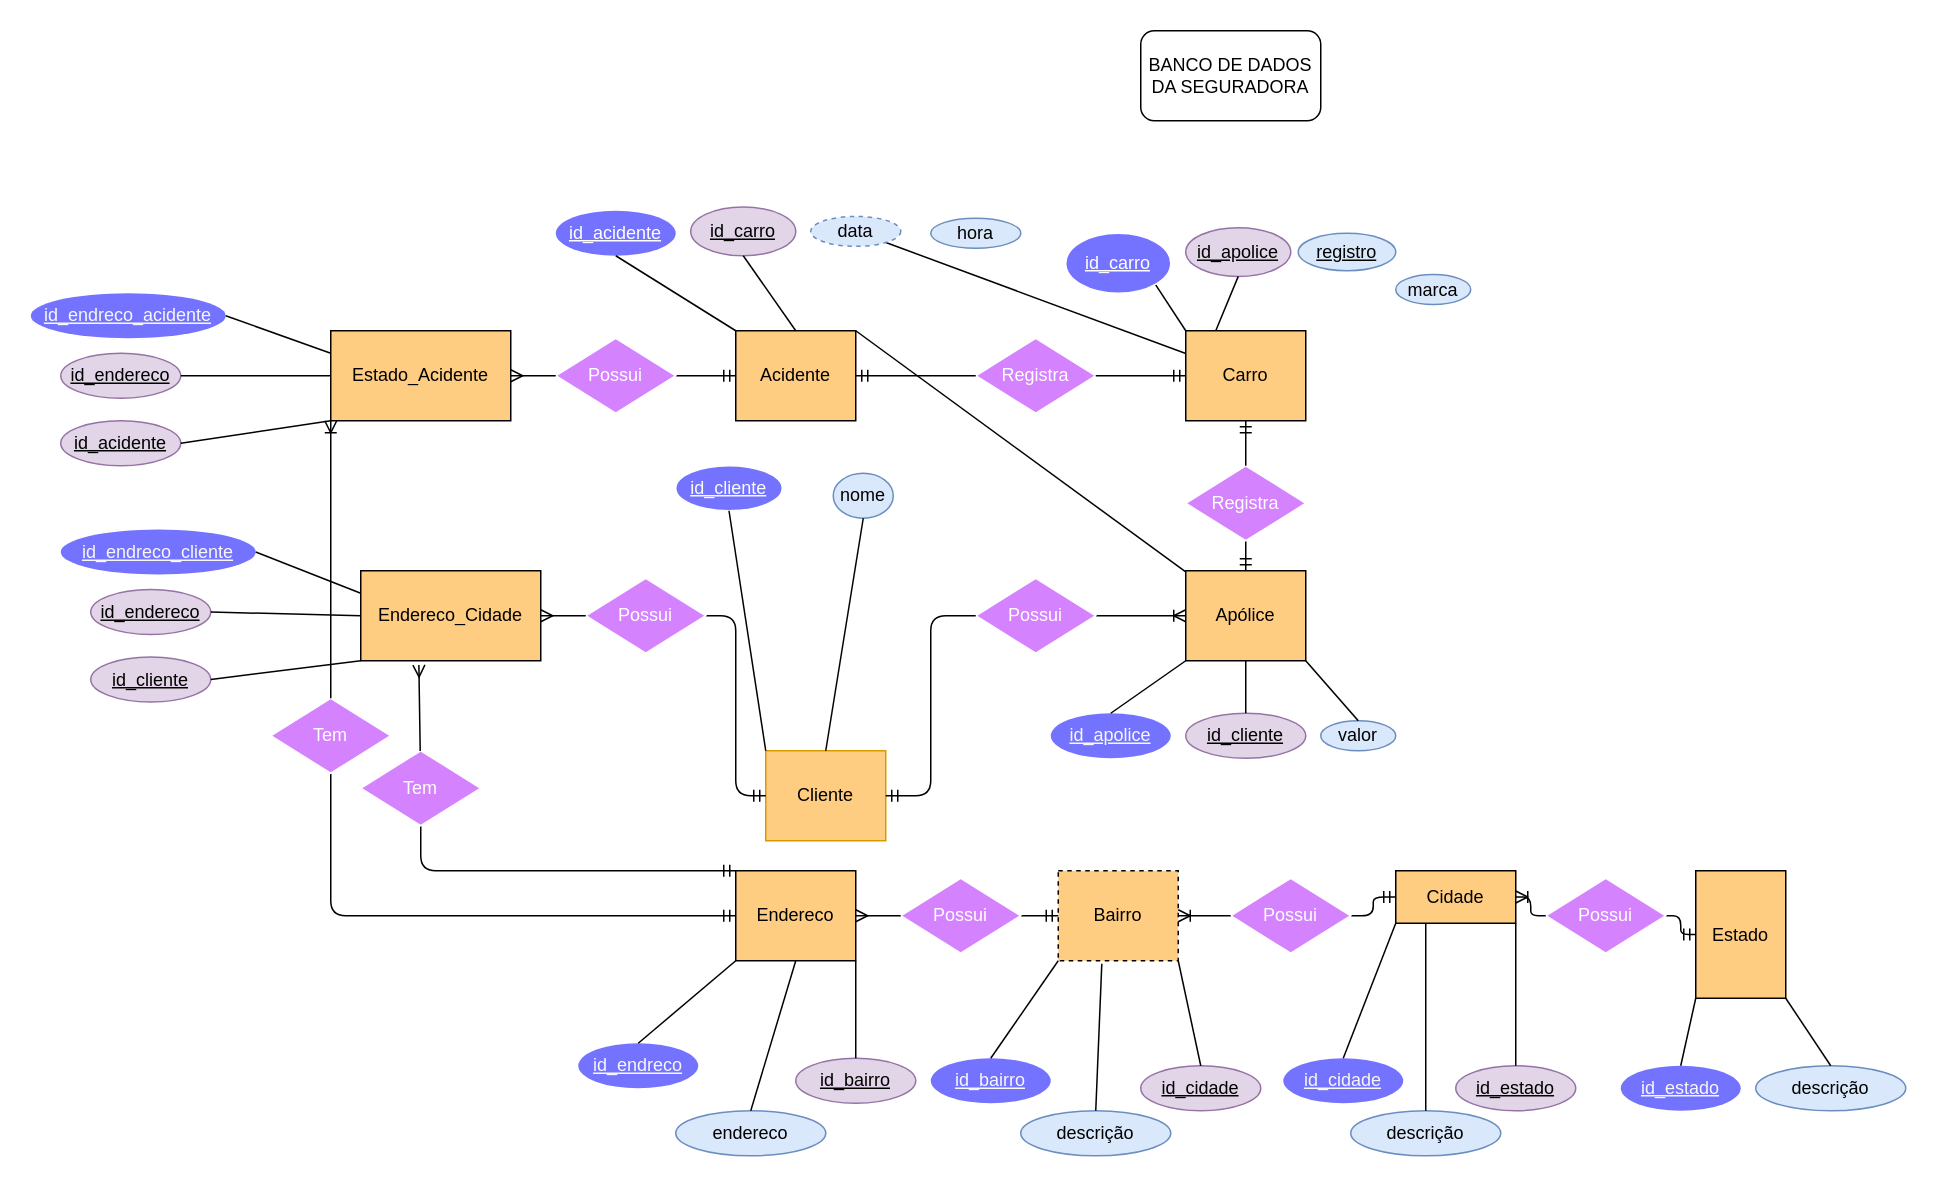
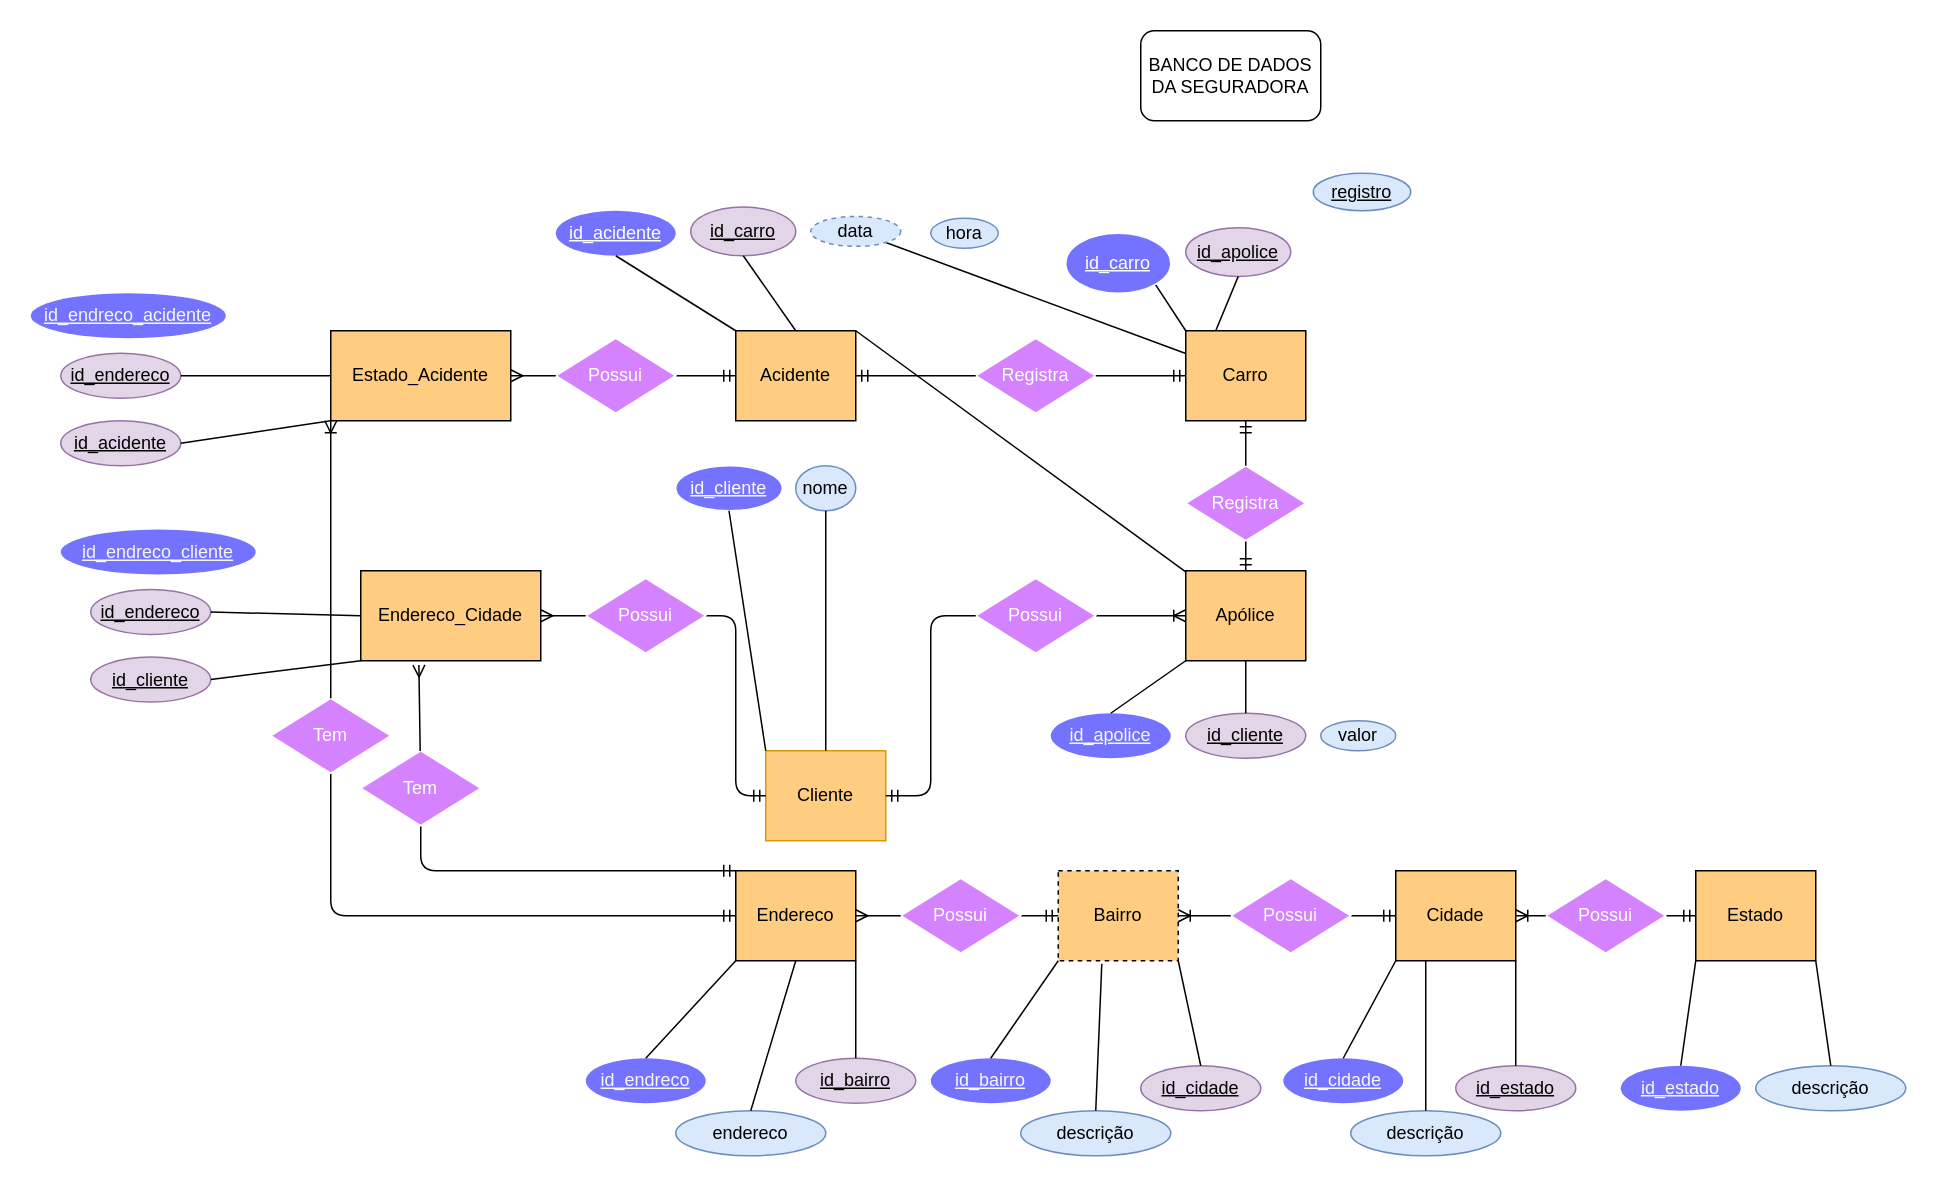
node "hora": size 90x30 -> 68x30
node "registro": moved (1347, 252) -> (1362, 192)
node "marca": removed
edge "id_endreco_acidente" -- "Estado_Acidente": removed
node "nome": moved (863, 496) -> (826, 488)
edge "id_endreco_cliente" -- "Endereco_Cidade": removed
edge "Apólice" -- "valor": removed
node "Cidade": size 120x53 -> 120x90
node "Estado": size 90x128 -> 120x90
node "id_endreco": moved (638, 1066) -> (646, 1081)
